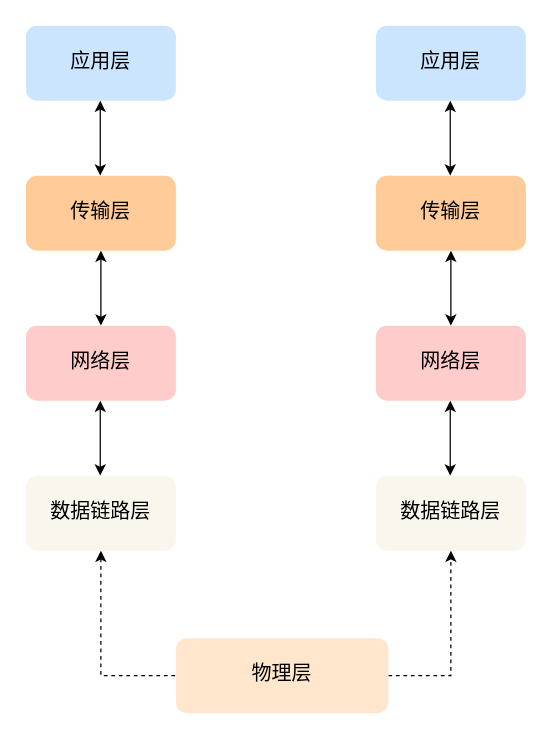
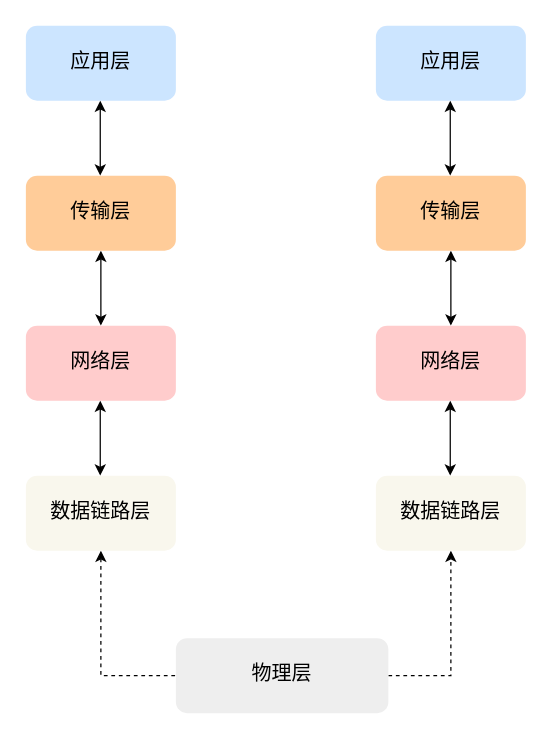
node "物理层": fillcolor #ffe6cc -> #eeeeee
